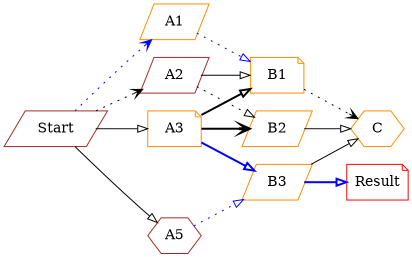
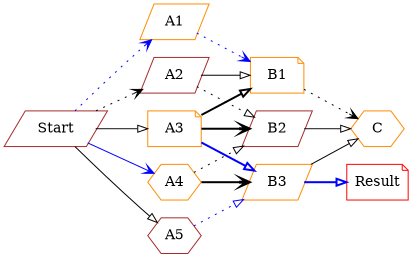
edge "A1" -> "B1": arrowhead onormal -> vee
node "B2": color darkorange -> brown
node "A4": added
